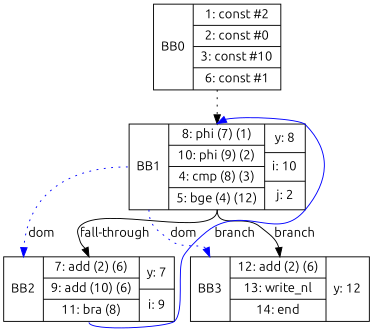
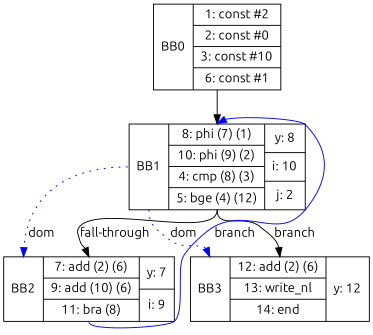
edge "BB0" -> "BB1": style dotted -> solid
